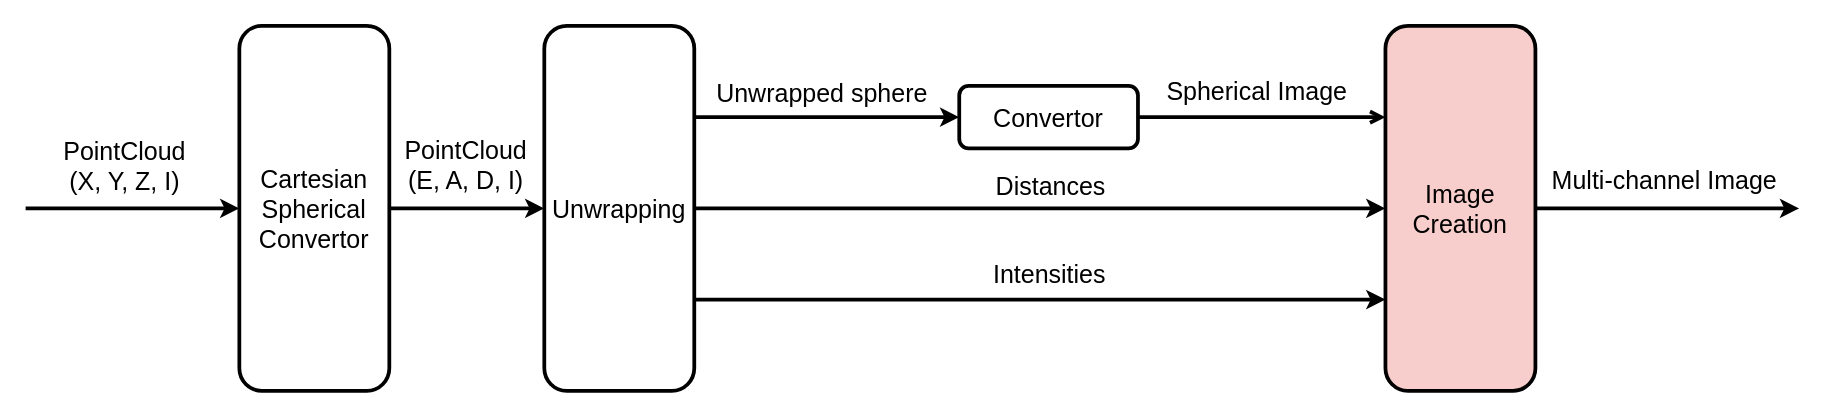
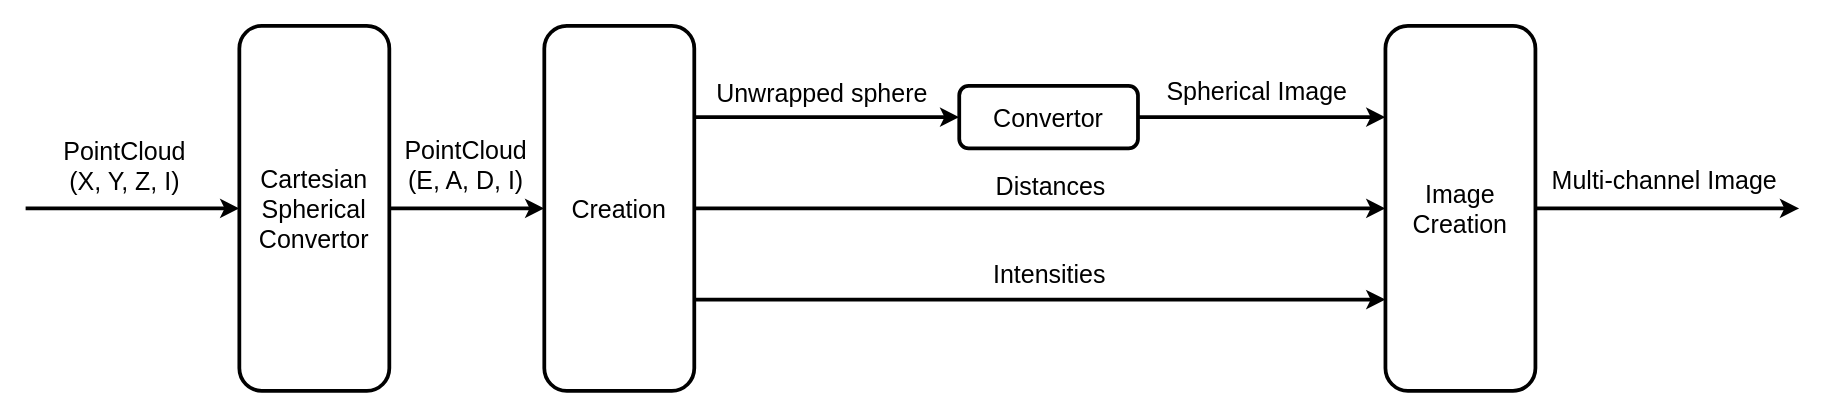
edge "Convertor" -> "Image Creation": arrowhead open -> classic
node "Unwrapping": label "Unwrapping" -> "Creation"
node "Image Creation": fillcolor #f8cecc -> #ffffff
